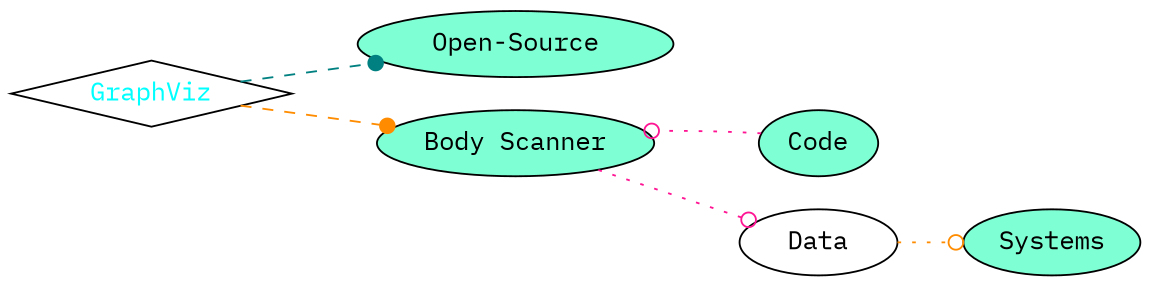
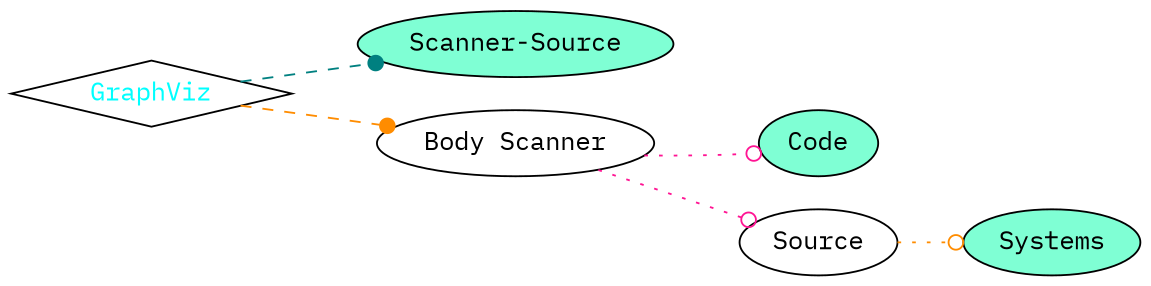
node "Open-Source": label "Open-Source" -> "Scanner-Source"
edge "Code" -> "Body Scanner": reversed
node "Body Scanner": fillcolor aquamarine -> white
node "Data": label "Data" -> "Source"
